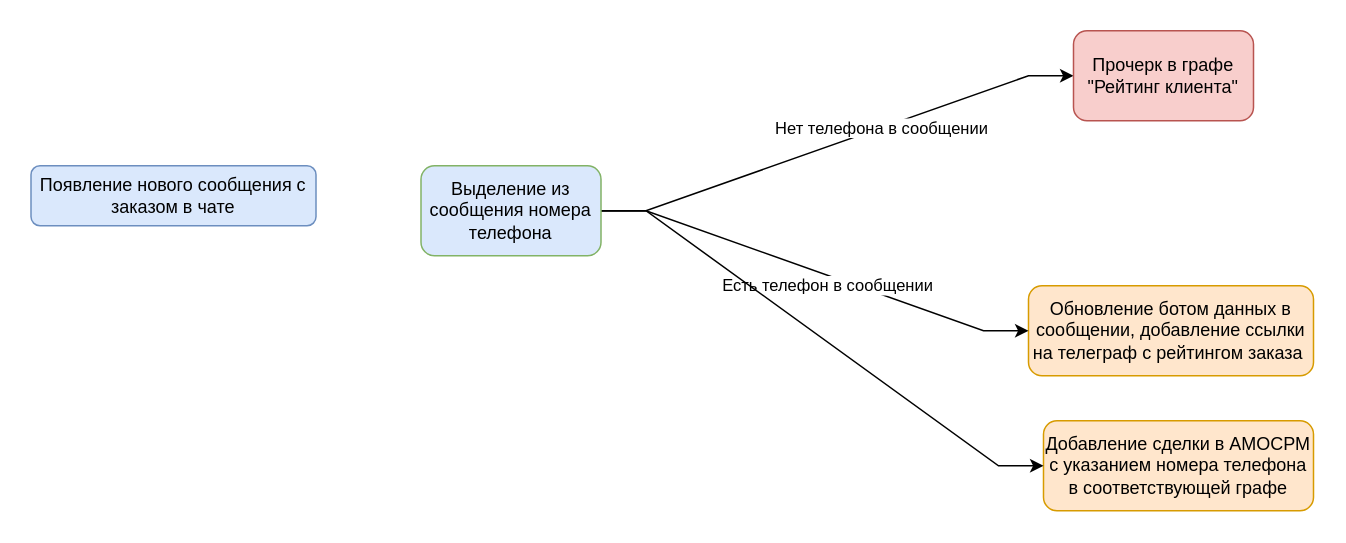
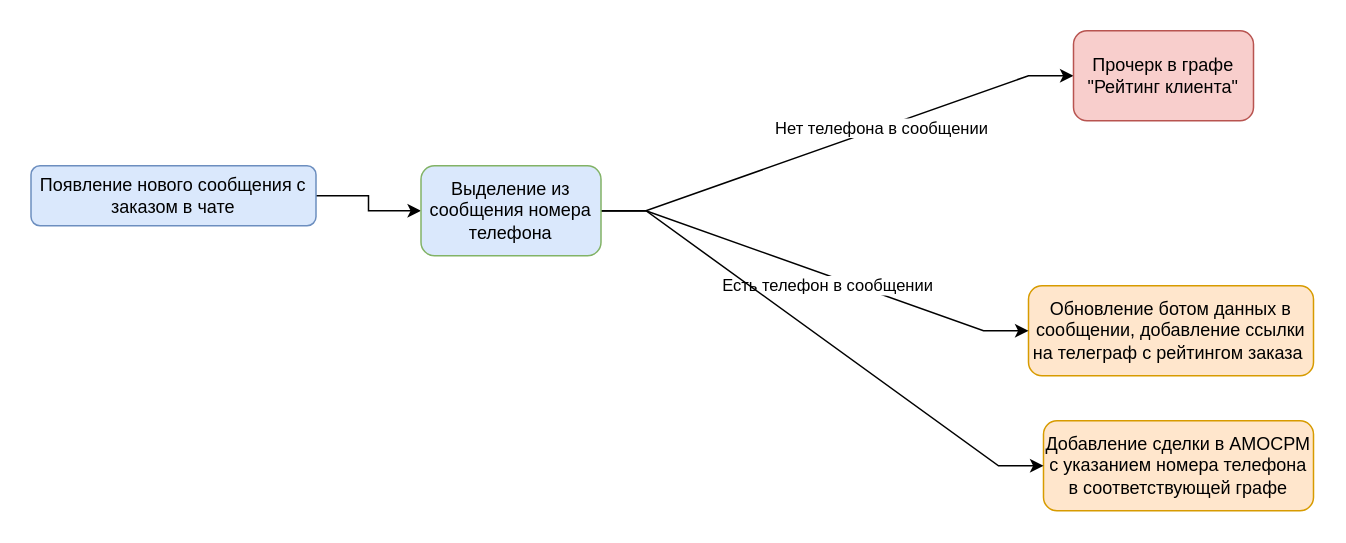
edge "Появление нового сообщения с заказом в чате" -> "Выделение из сообщения номера телефона": added
